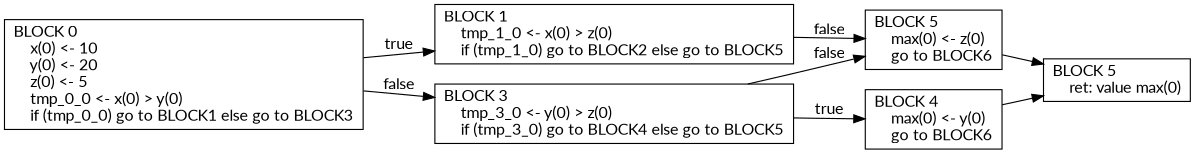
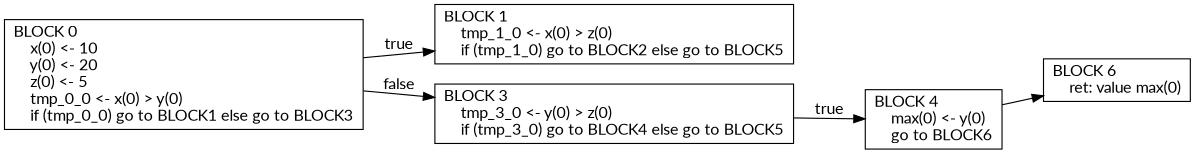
node "BLOCK 5 max(0) <- z(0) go to BLOCK6": removed
node "BLOCK 5 ret: value max(0)": label "BLOCK 5 ret: value max(0)" -> "BLOCK 6 ret: value max(0)"
